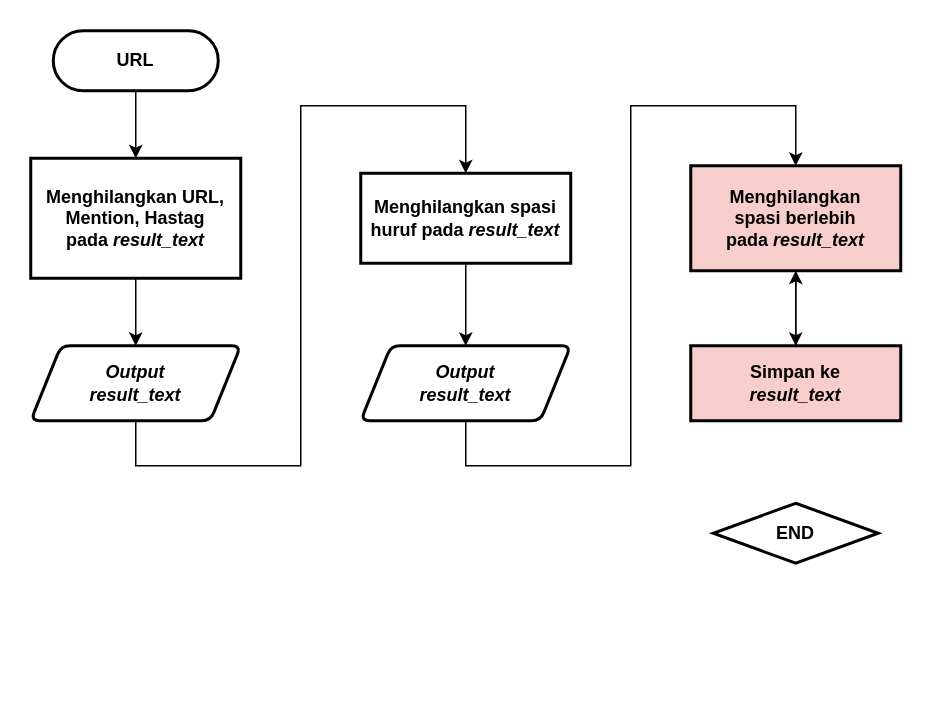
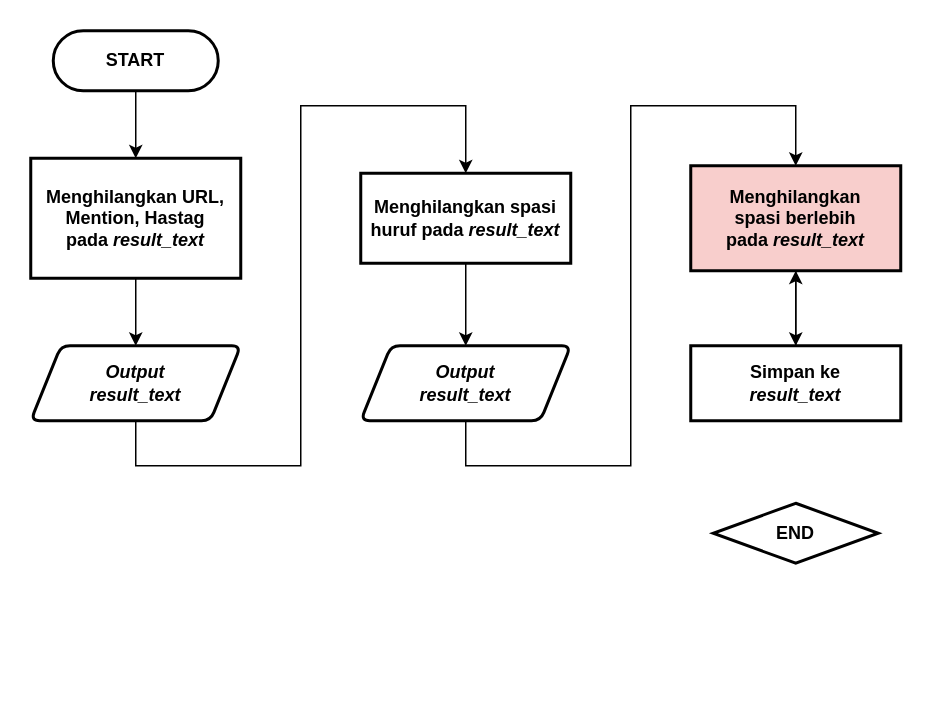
node "URL": label "URL" -> "START"
node "Simpan ke result_text": fillcolor #f8cecc -> #ffffff
